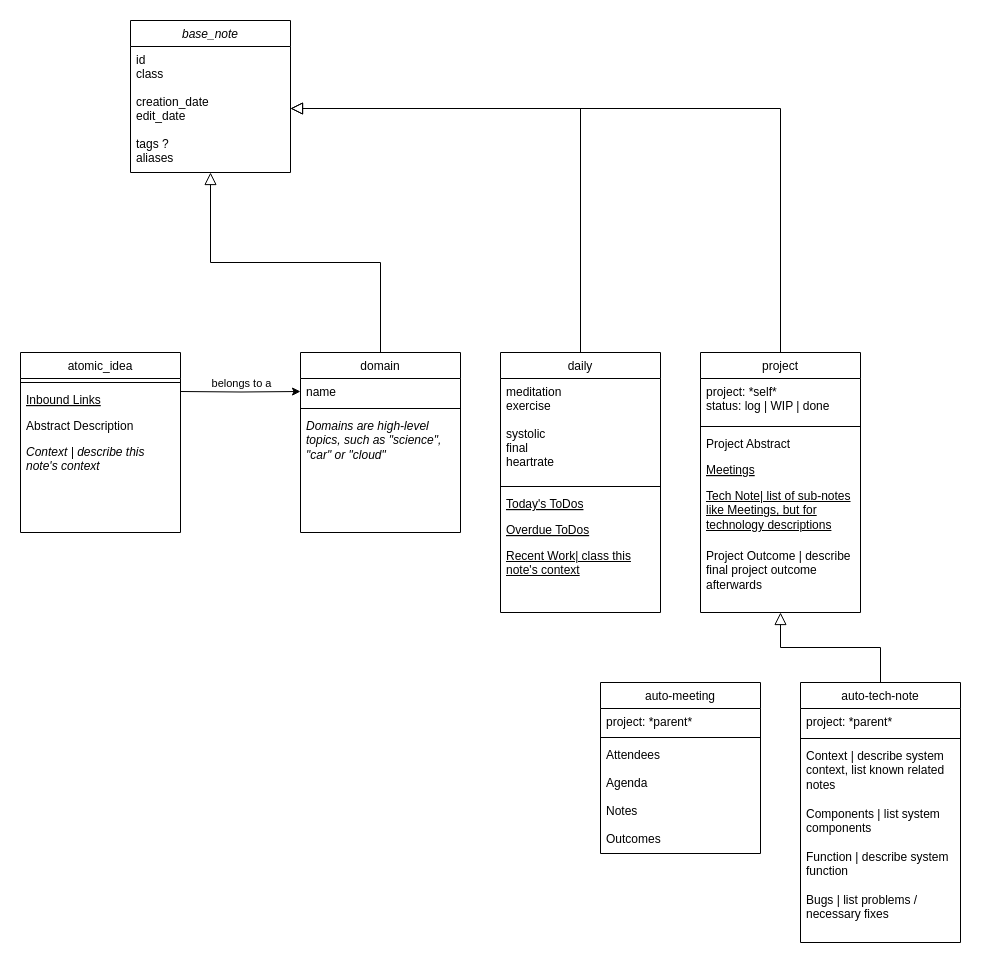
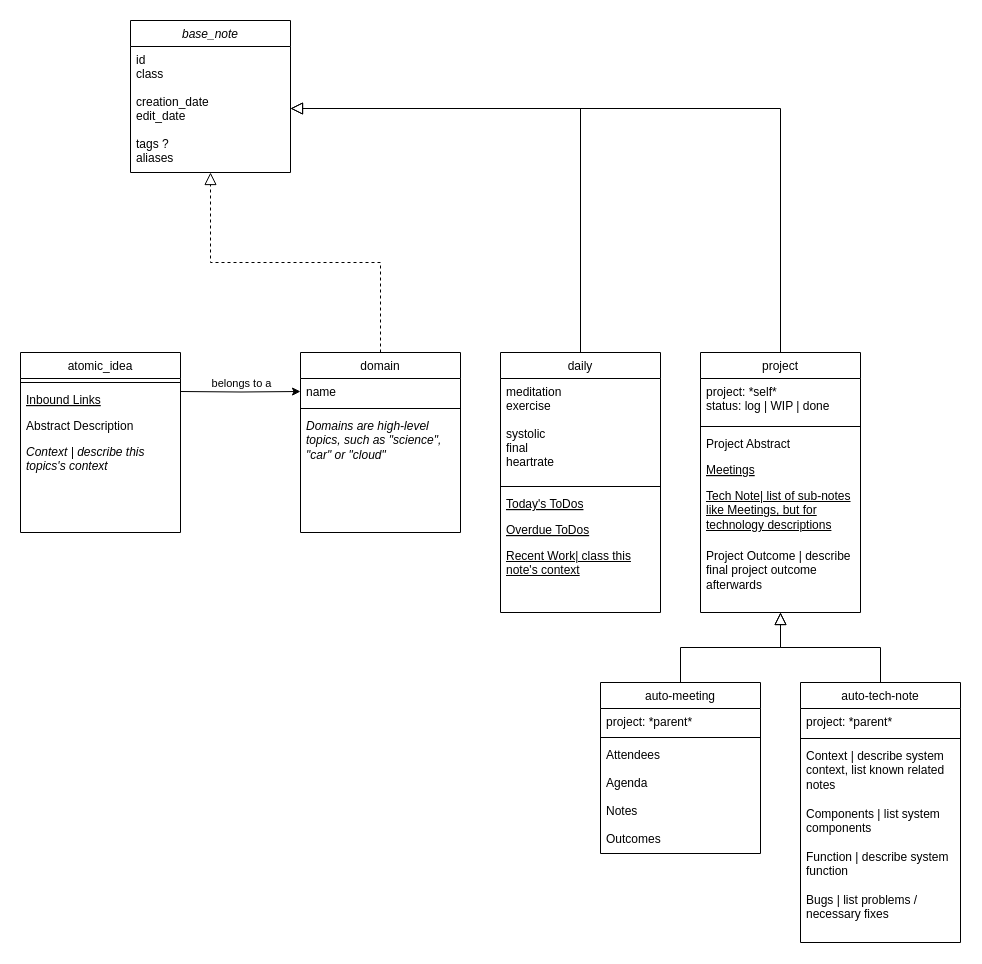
edge "domain" -> "base_note": style solid -> dashed
node "Context | describe this note's context": label "Context | describe this note's context" -> "Context | describe this topics's context"
edge "auto-meeting" -> "project": added
